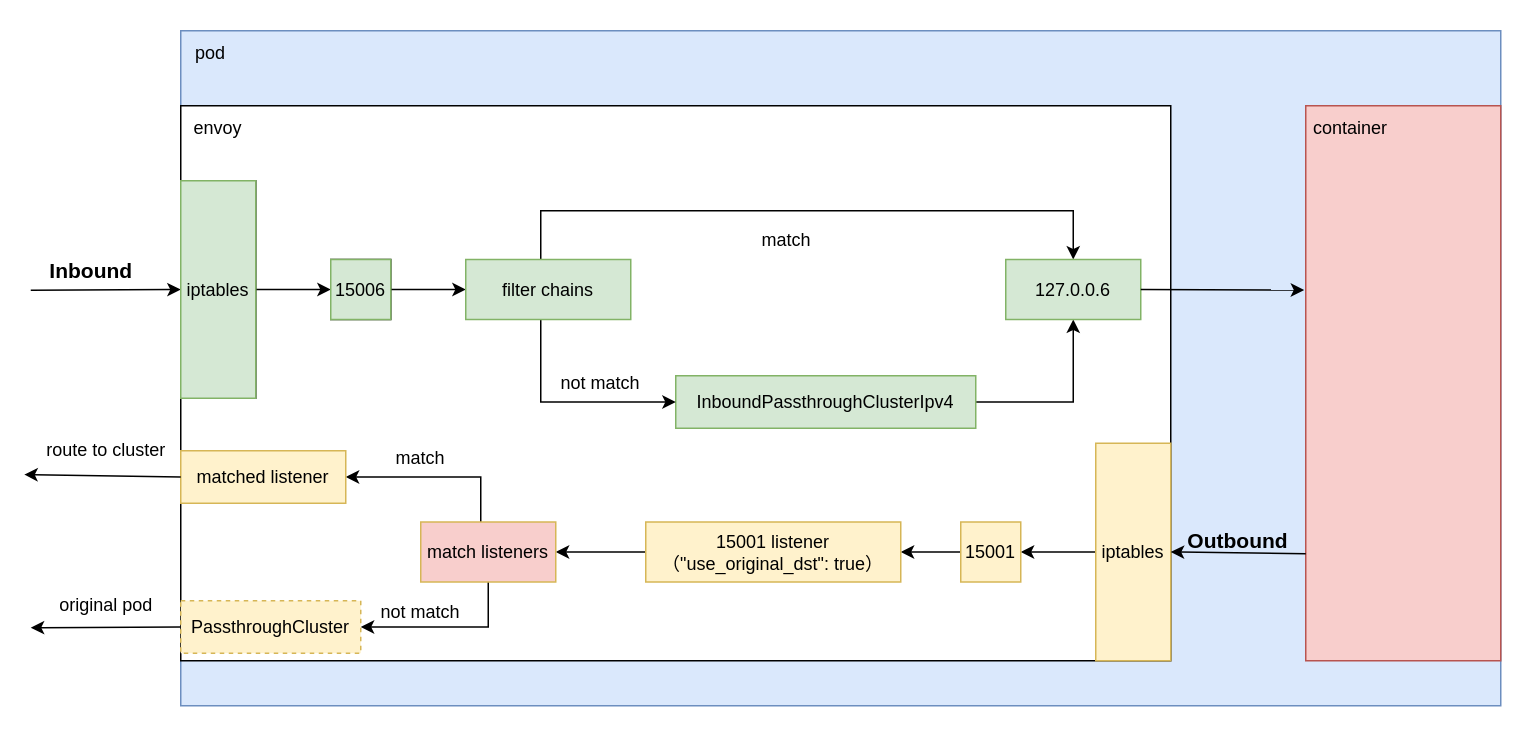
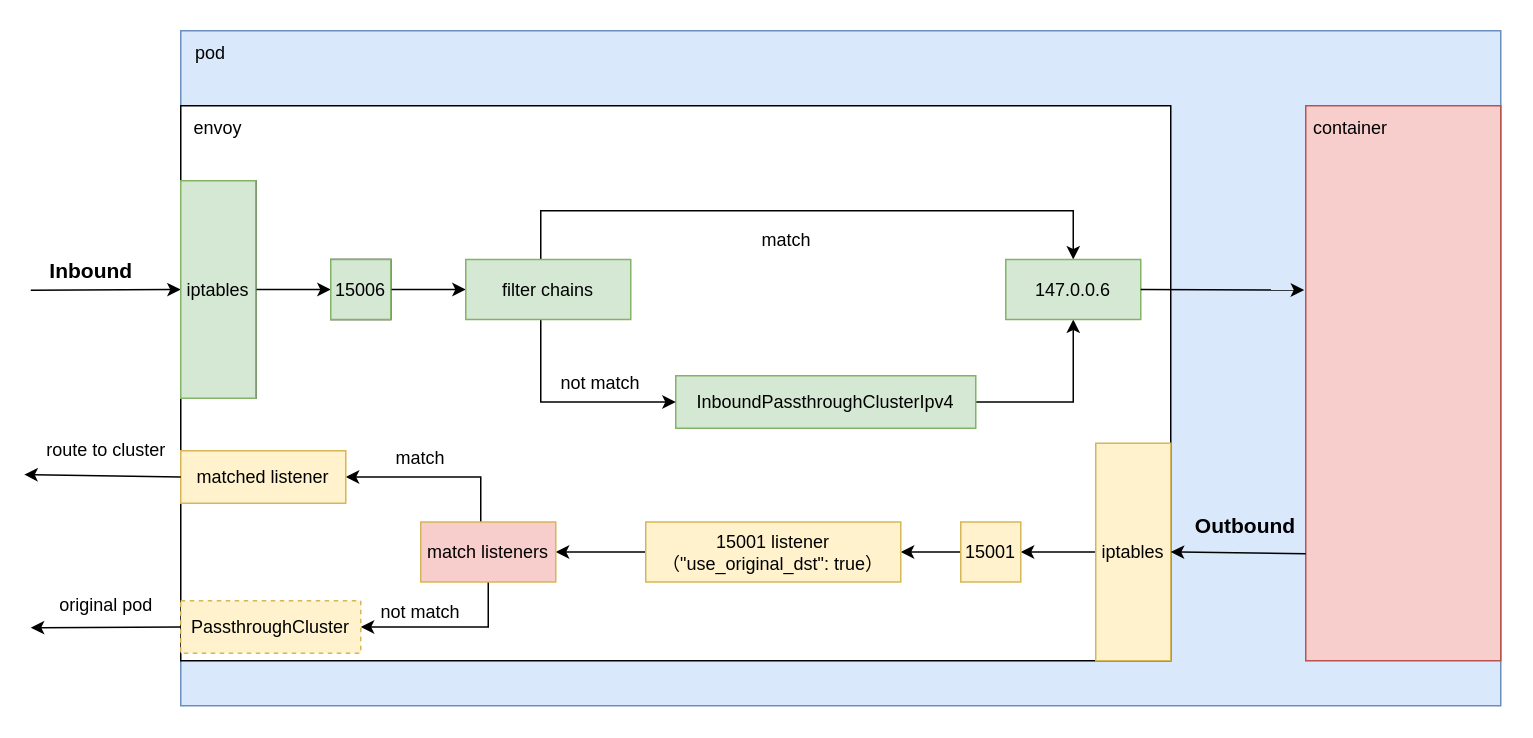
node "127.0.0.6": label "127.0.0.6" -> "147.0.0.6"
node "Outbound": moved (1238, 541) -> (1246, 526)
